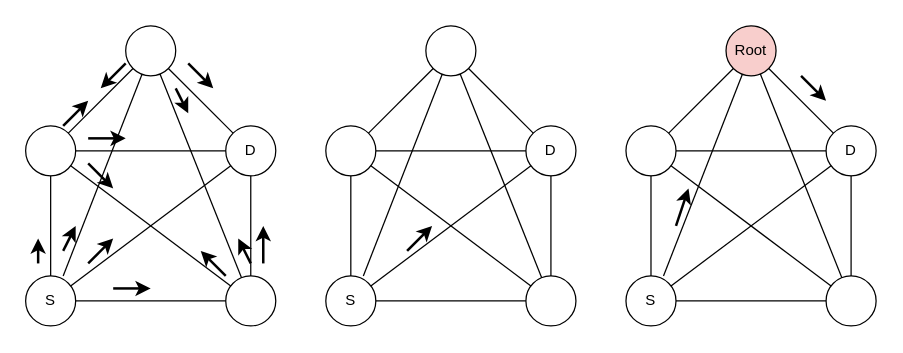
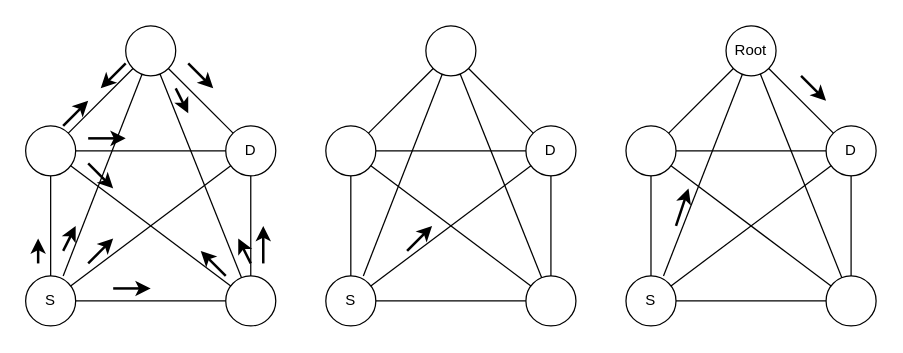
node "Root": fillcolor #f8cecc -> #ffffff
